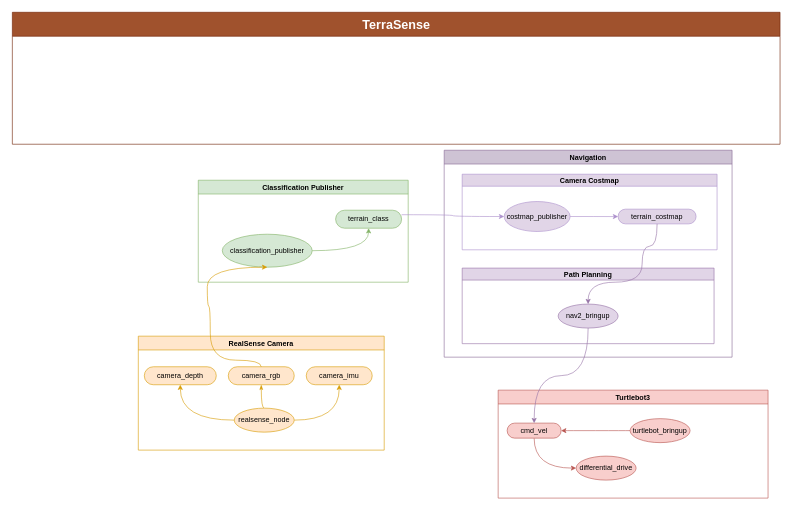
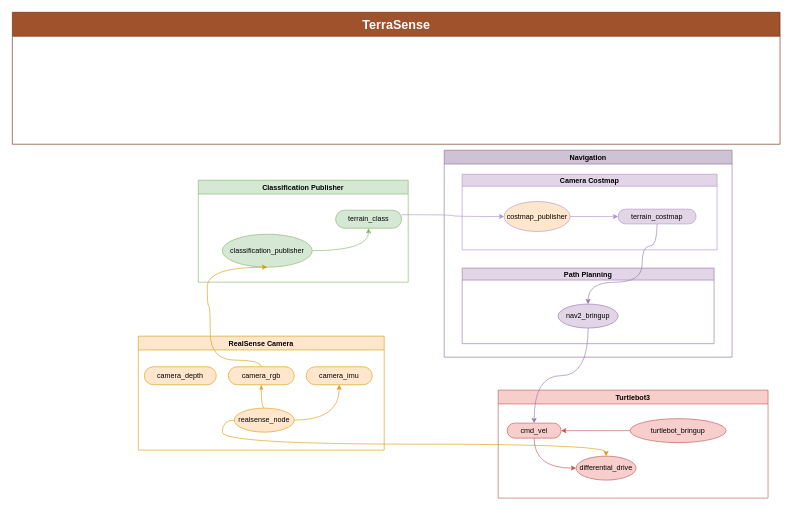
node "costmap_publisher": fillcolor #e1d5e7 -> #ffe6cc
edge "realsense_node" -> "camera_depth": now "realsense_node" -> "differential_drive"
node "turtlebot_bringup": size 60x24 -> 96x24
